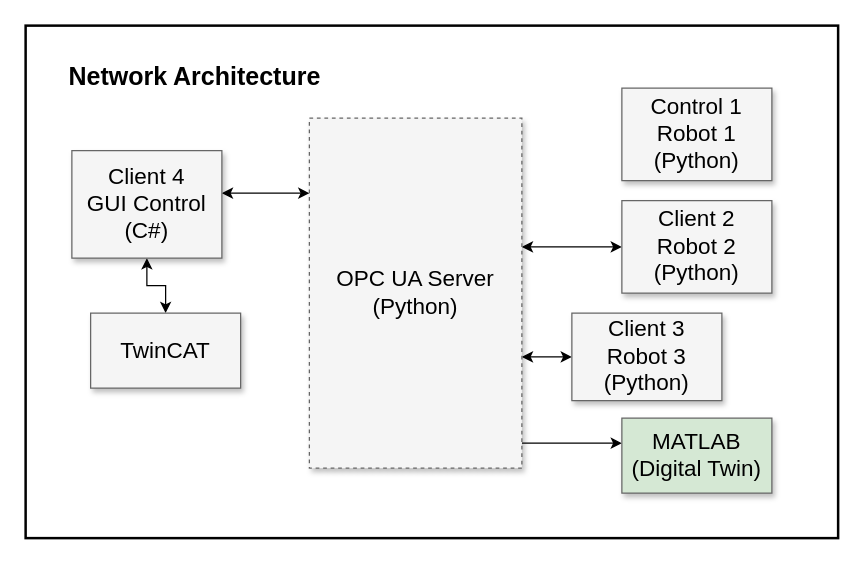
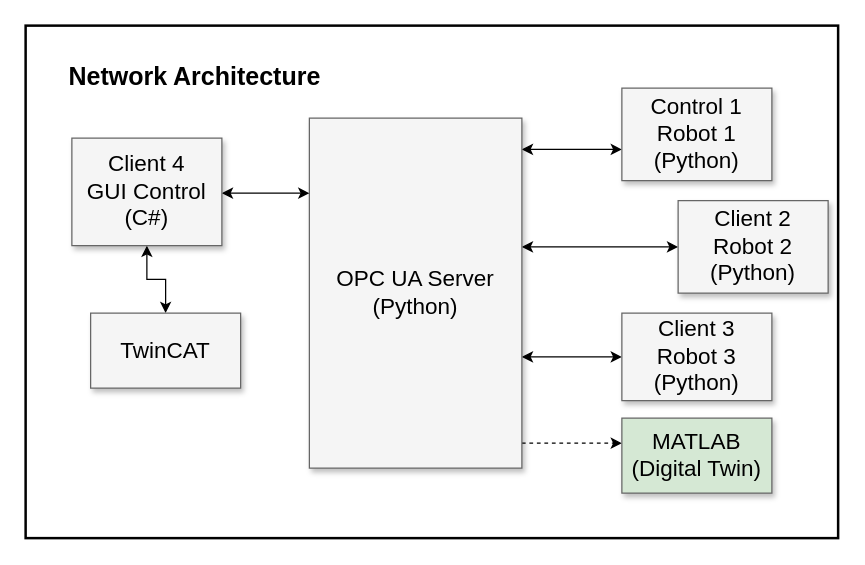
edge "Control 1 Robot 1 (Python)" -- "OPC UA Server (Python)": added
node "Client 4 GUI Control (C#)": moved (147, 204) -> (147, 192)
node "Client 2Robot 2(Python)": moved (697, 247) -> (753, 247)
node "OPC UA Server (Python)": style dashed -> solid
node "Client 3Robot 3(Python)": moved (647, 357) -> (697, 357)
edge "OPC UA Server (Python)" -> "MATLAB (Digital Twin)": style solid -> dashed
